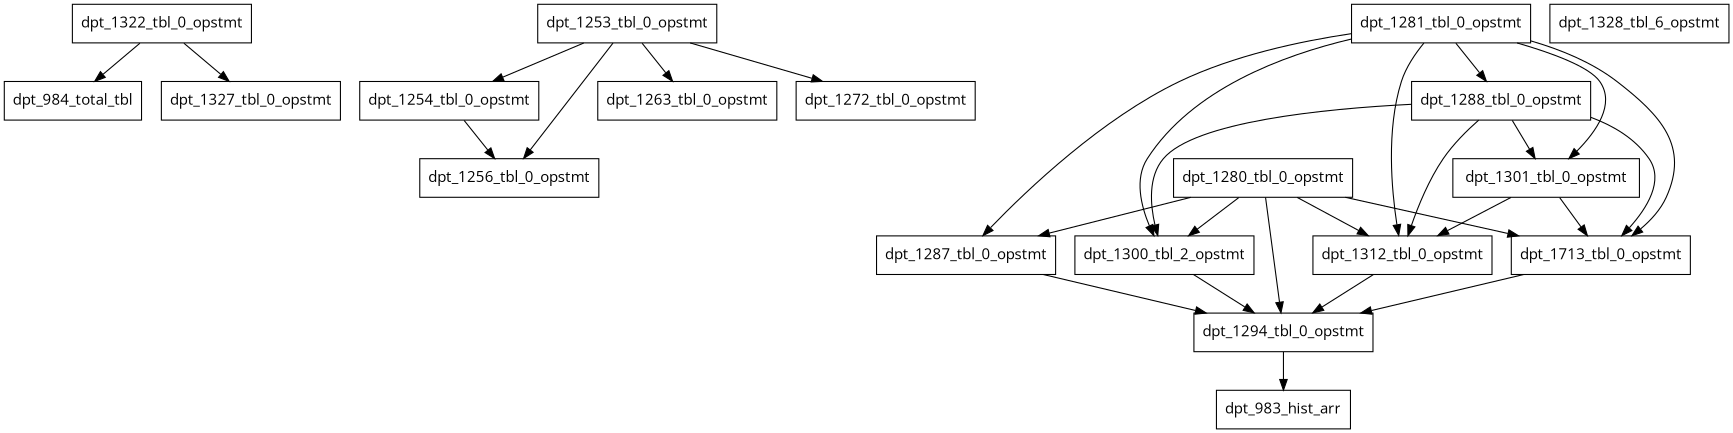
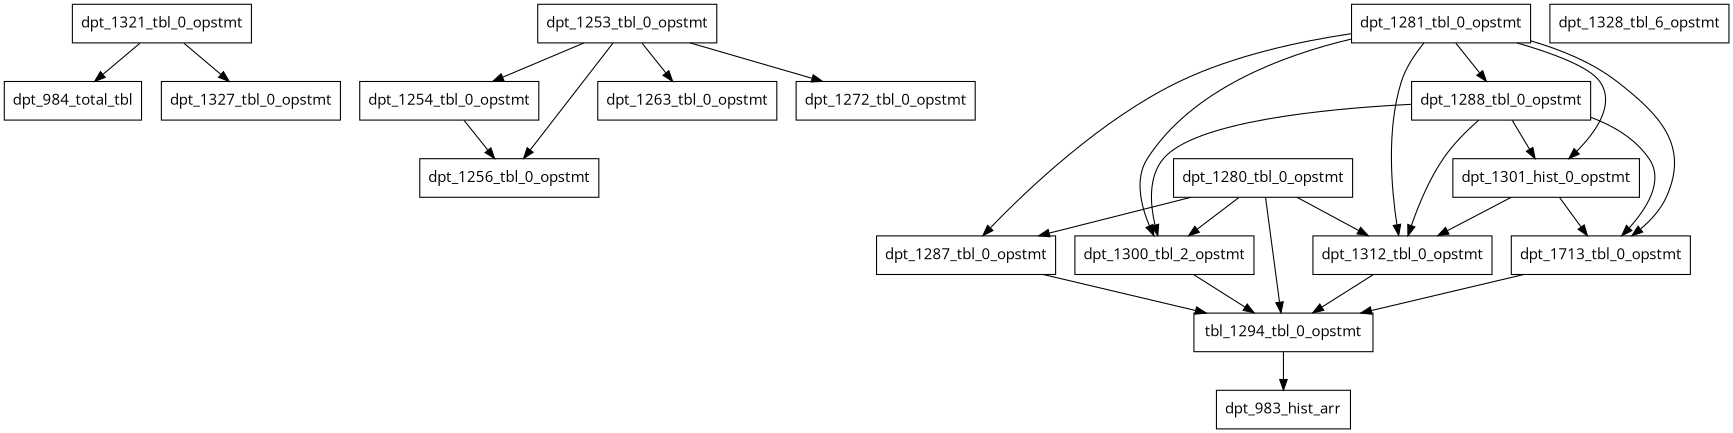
node "dpt_1322_tbl_0_opstmt": label "dpt_1322_tbl_0_opstmt" -> "dpt_1321_tbl_0_opstmt"
node "dpt_1301_tbl_0_opstmt": label "dpt_1301_tbl_0_opstmt" -> "dpt_1301_hist_0_opstmt"
edge "dpt_1280_tbl_0_opstmt" -> "dpt_1713_tbl_0_opstmt": removed
node "dpt_1294_tbl_0_opstmt": label "dpt_1294_tbl_0_opstmt" -> "tbl_1294_tbl_0_opstmt"
